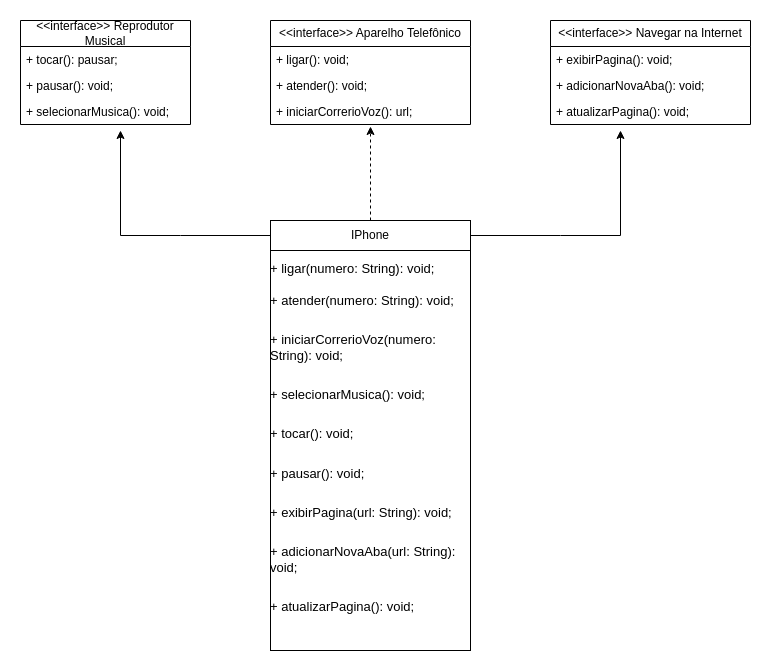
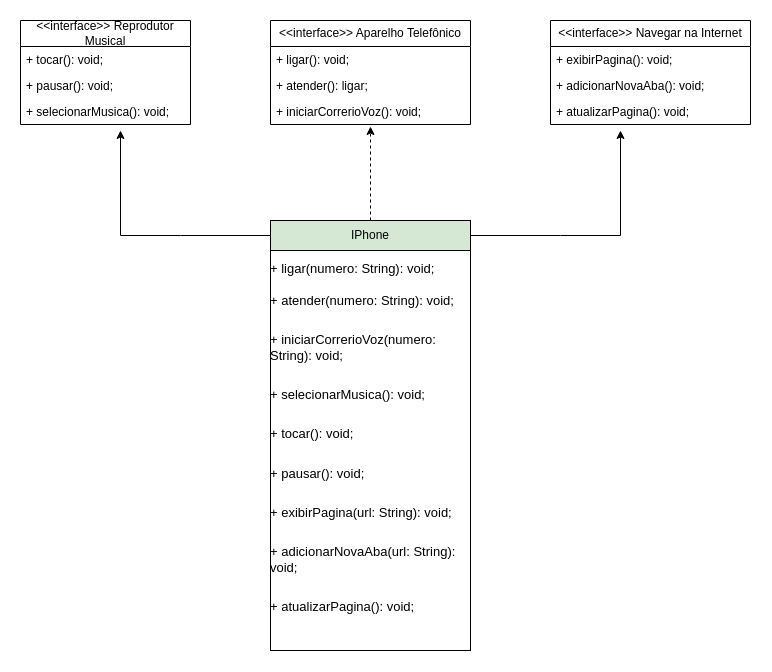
node "+ tocar(): pausar;": label "+ tocar(): pausar;" -> "+ tocar(): void;"
node "+ atender(): void;": label "+ atender(): void;" -> "+ atender(): ligar;"
node "+ iniciarCorrerioVoz(): url;": label "+ iniciarCorrerioVoz(): url;" -> "+ iniciarCorrerioVoz(): void;"
node "IPhone": fillcolor #ffffff -> #d5e8d4
